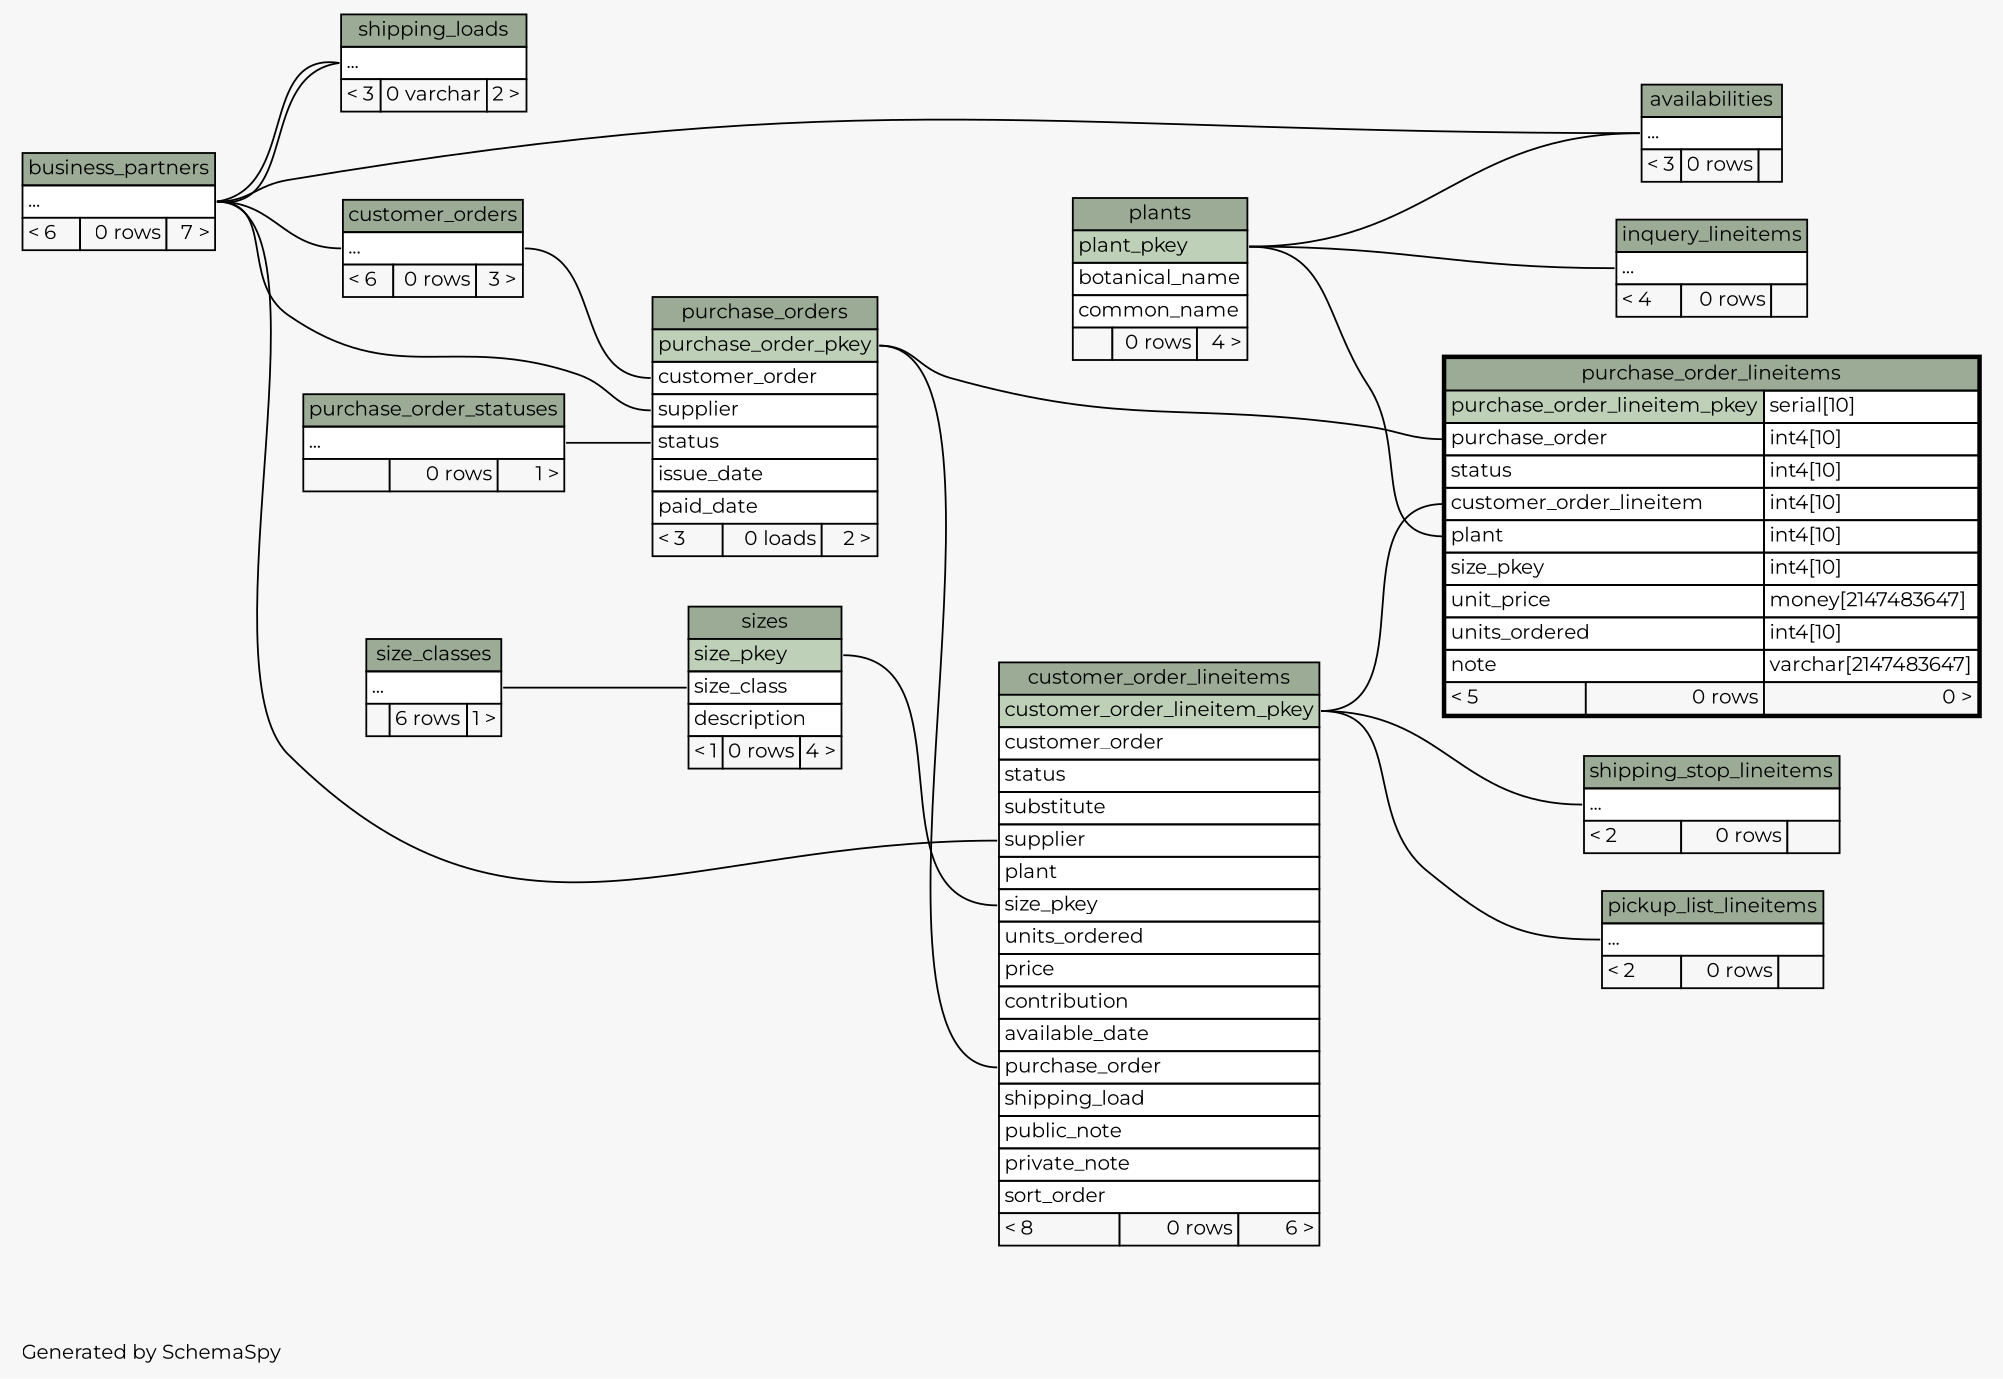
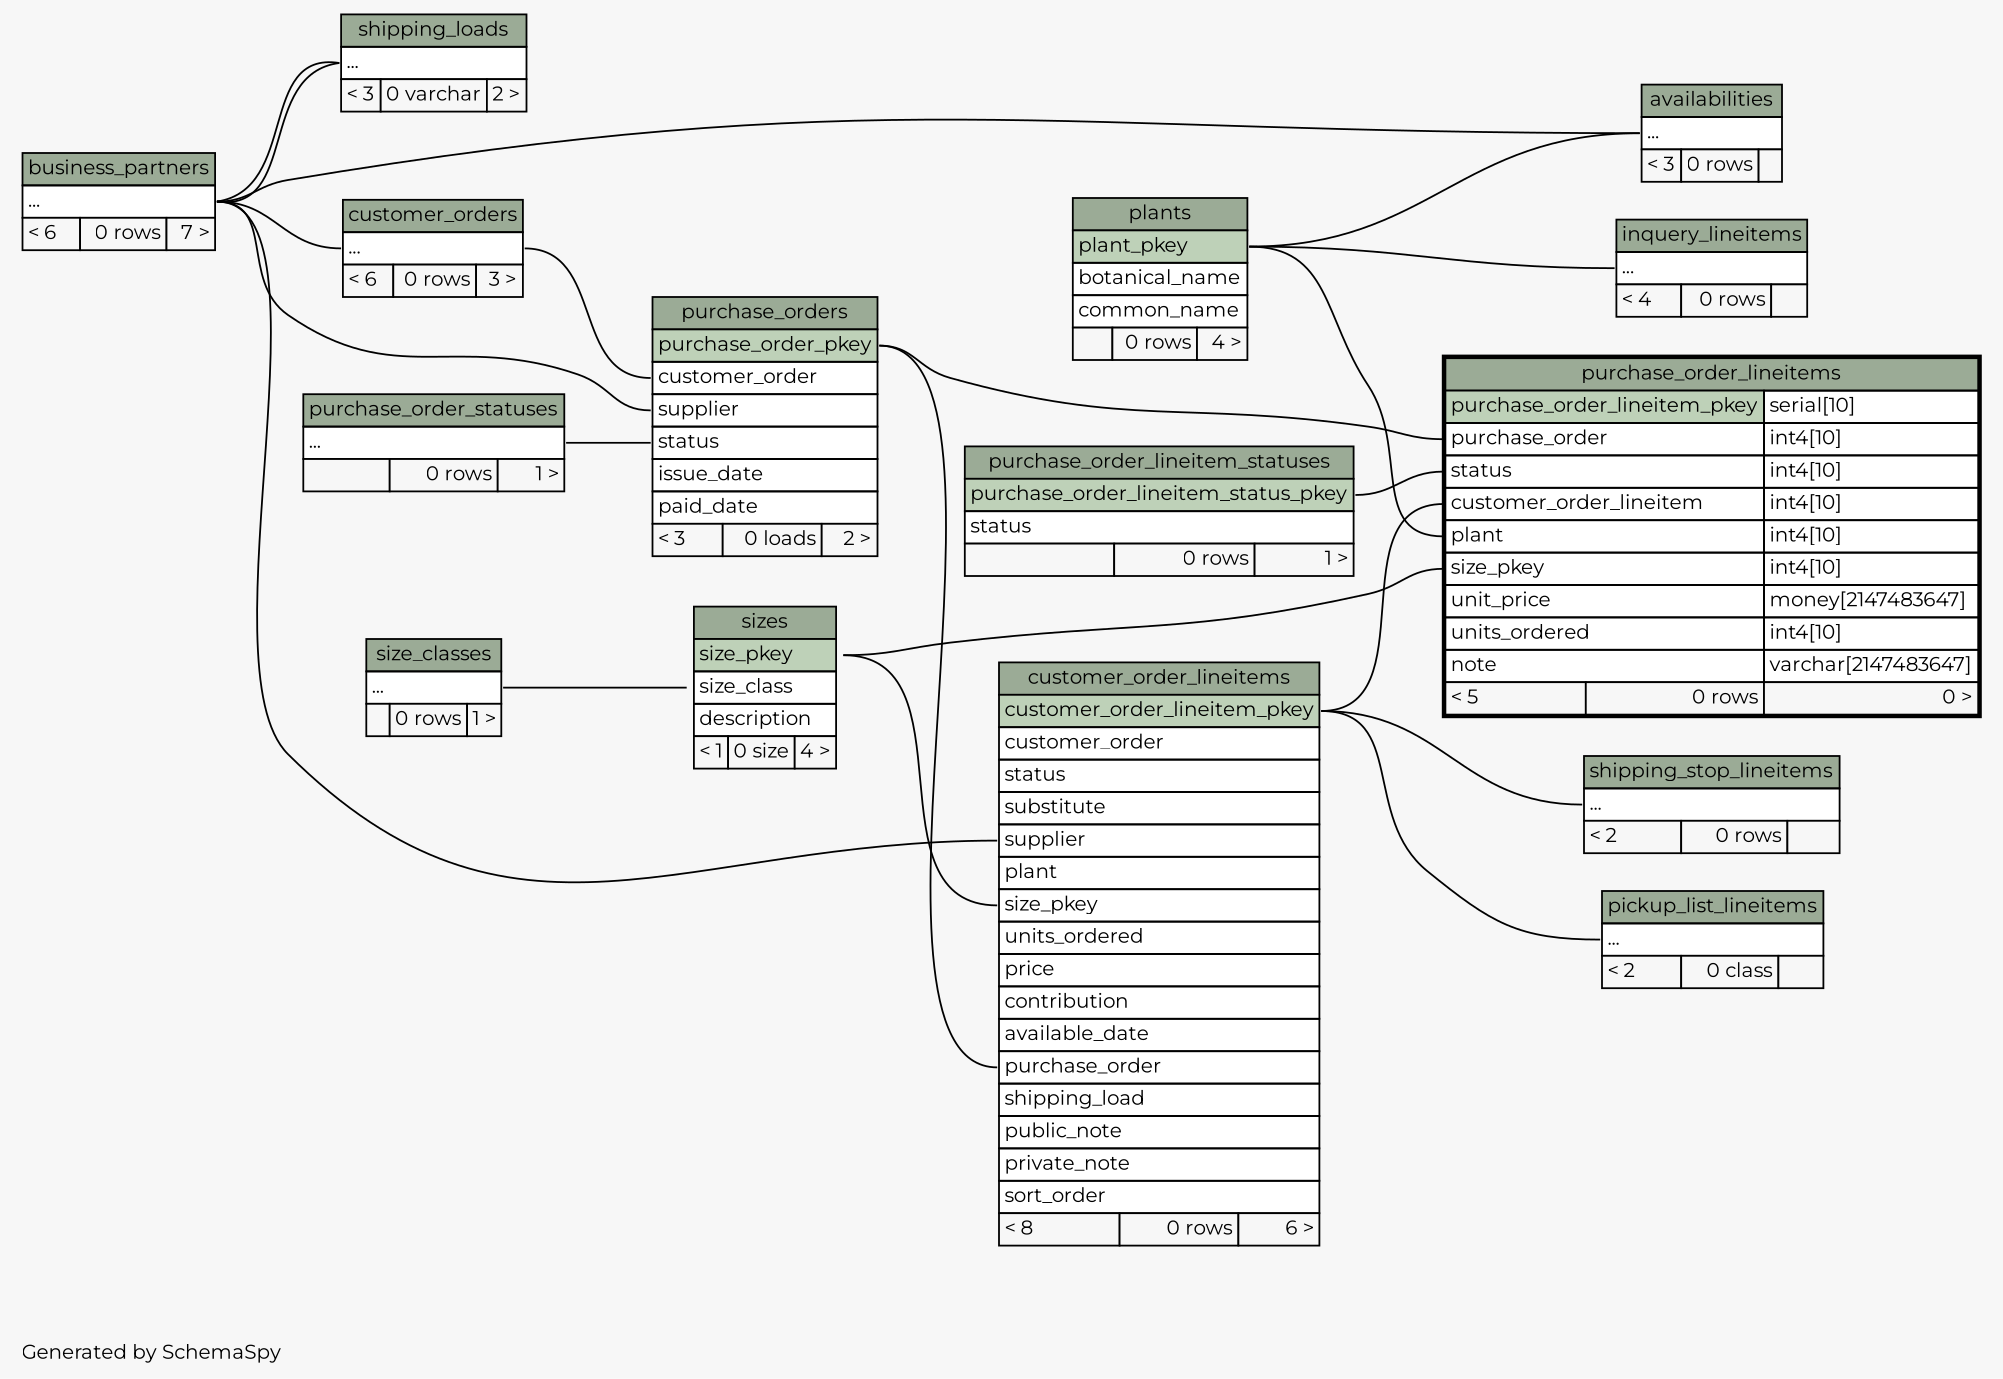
node "purchase_order_lineitem_statuses": added
edge "purchase_order_lineitems" -- "sizes": added
node "size_classes": text "6 rows" -> "0 rows"
node "sizes": text "0 rows" -> "0 size"
node "pickup_list_lineitems": text "0 rows" -> "0 class"
